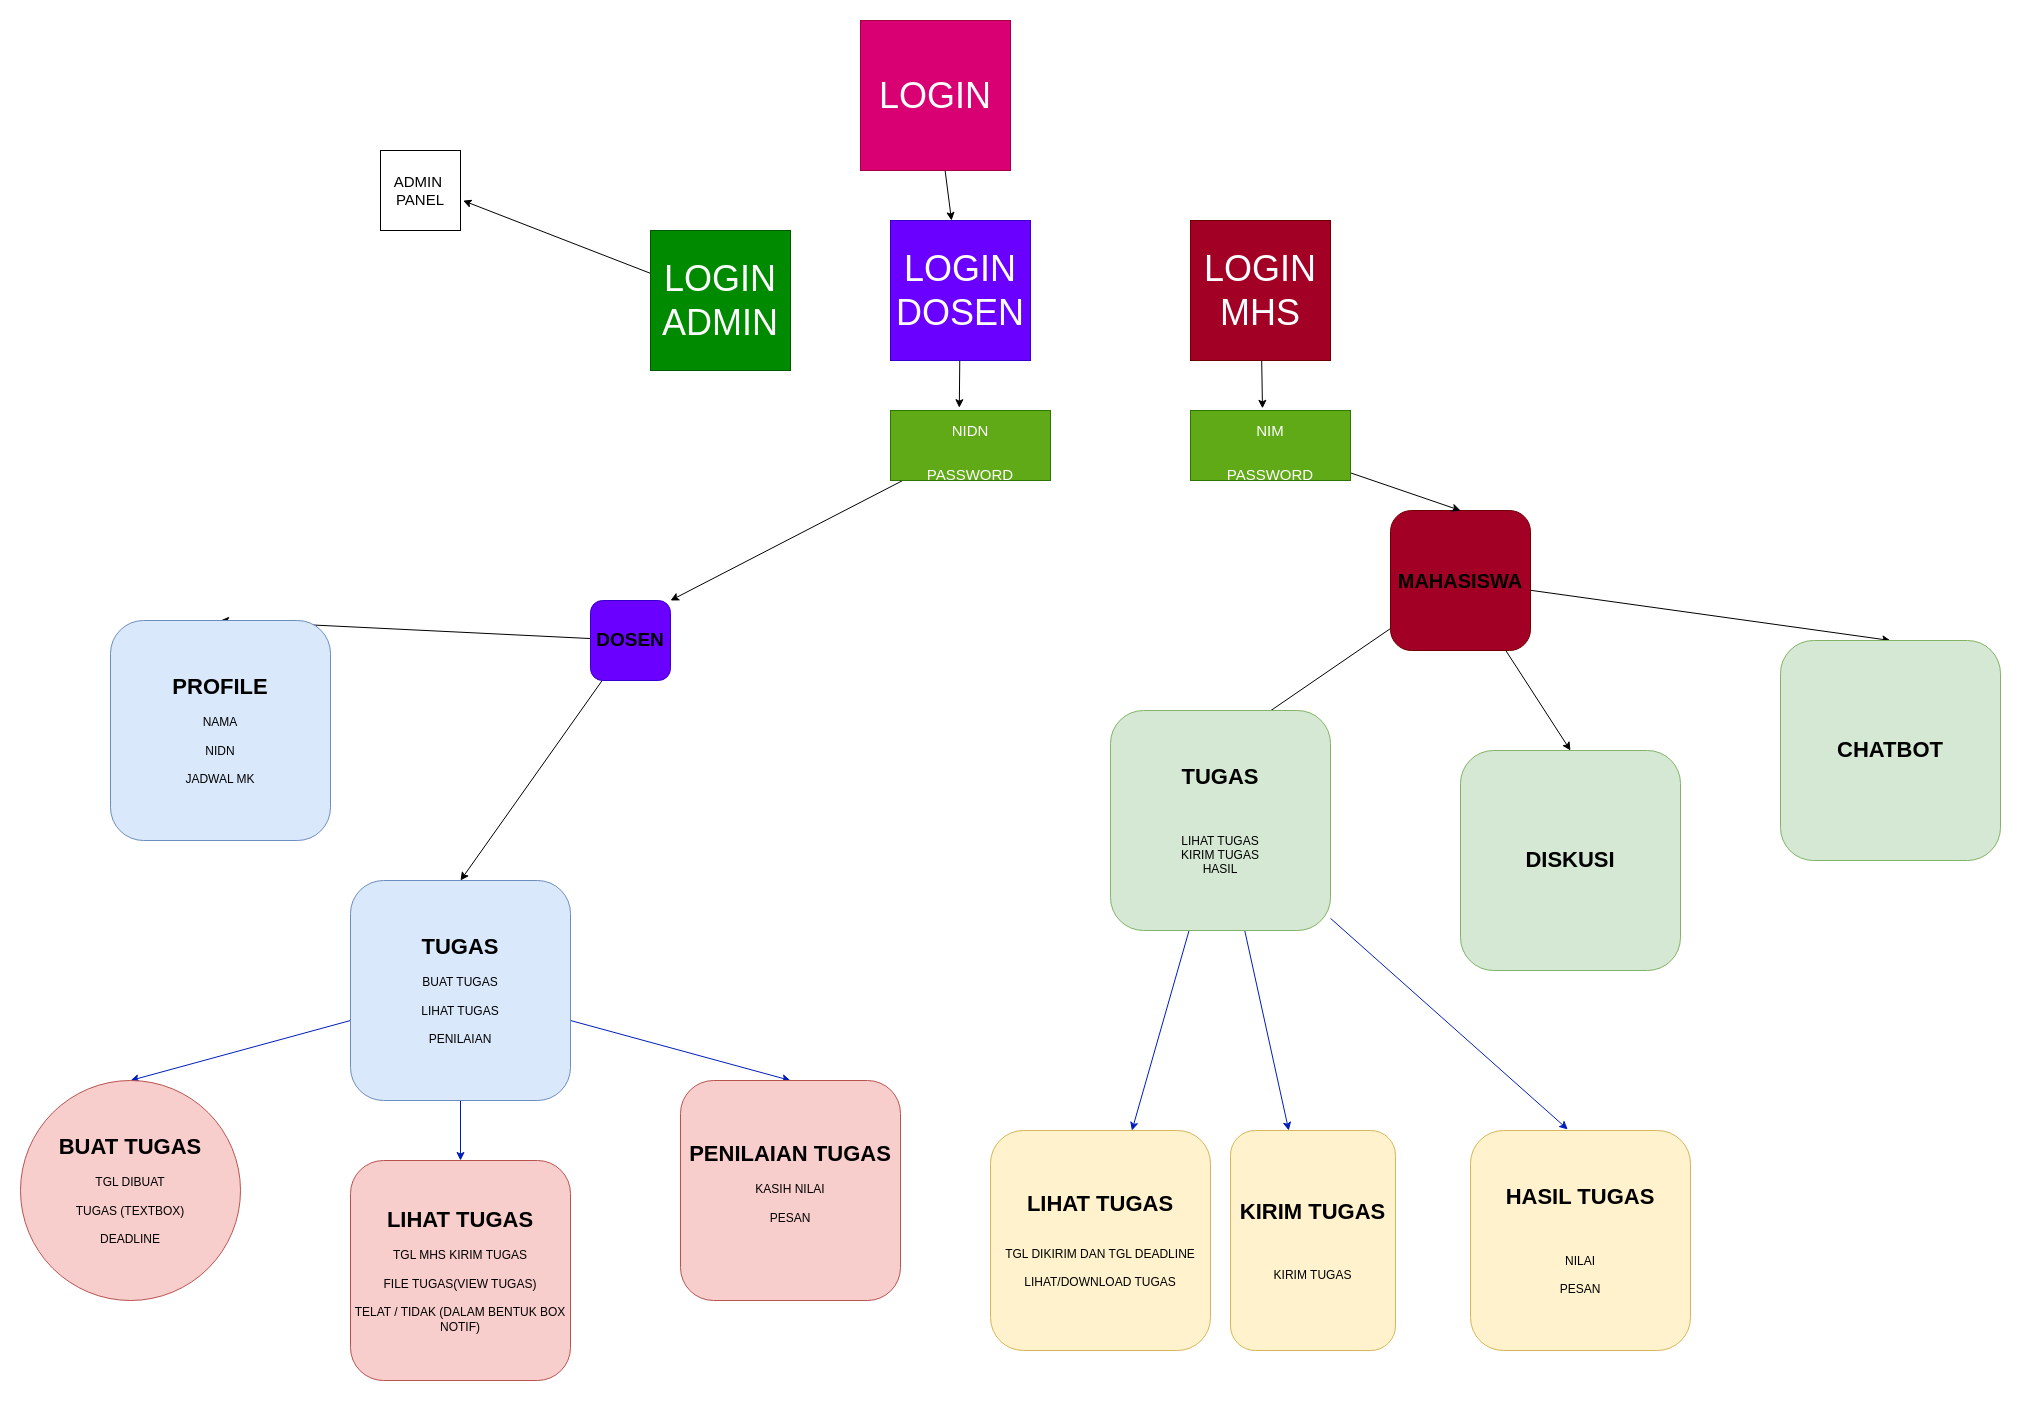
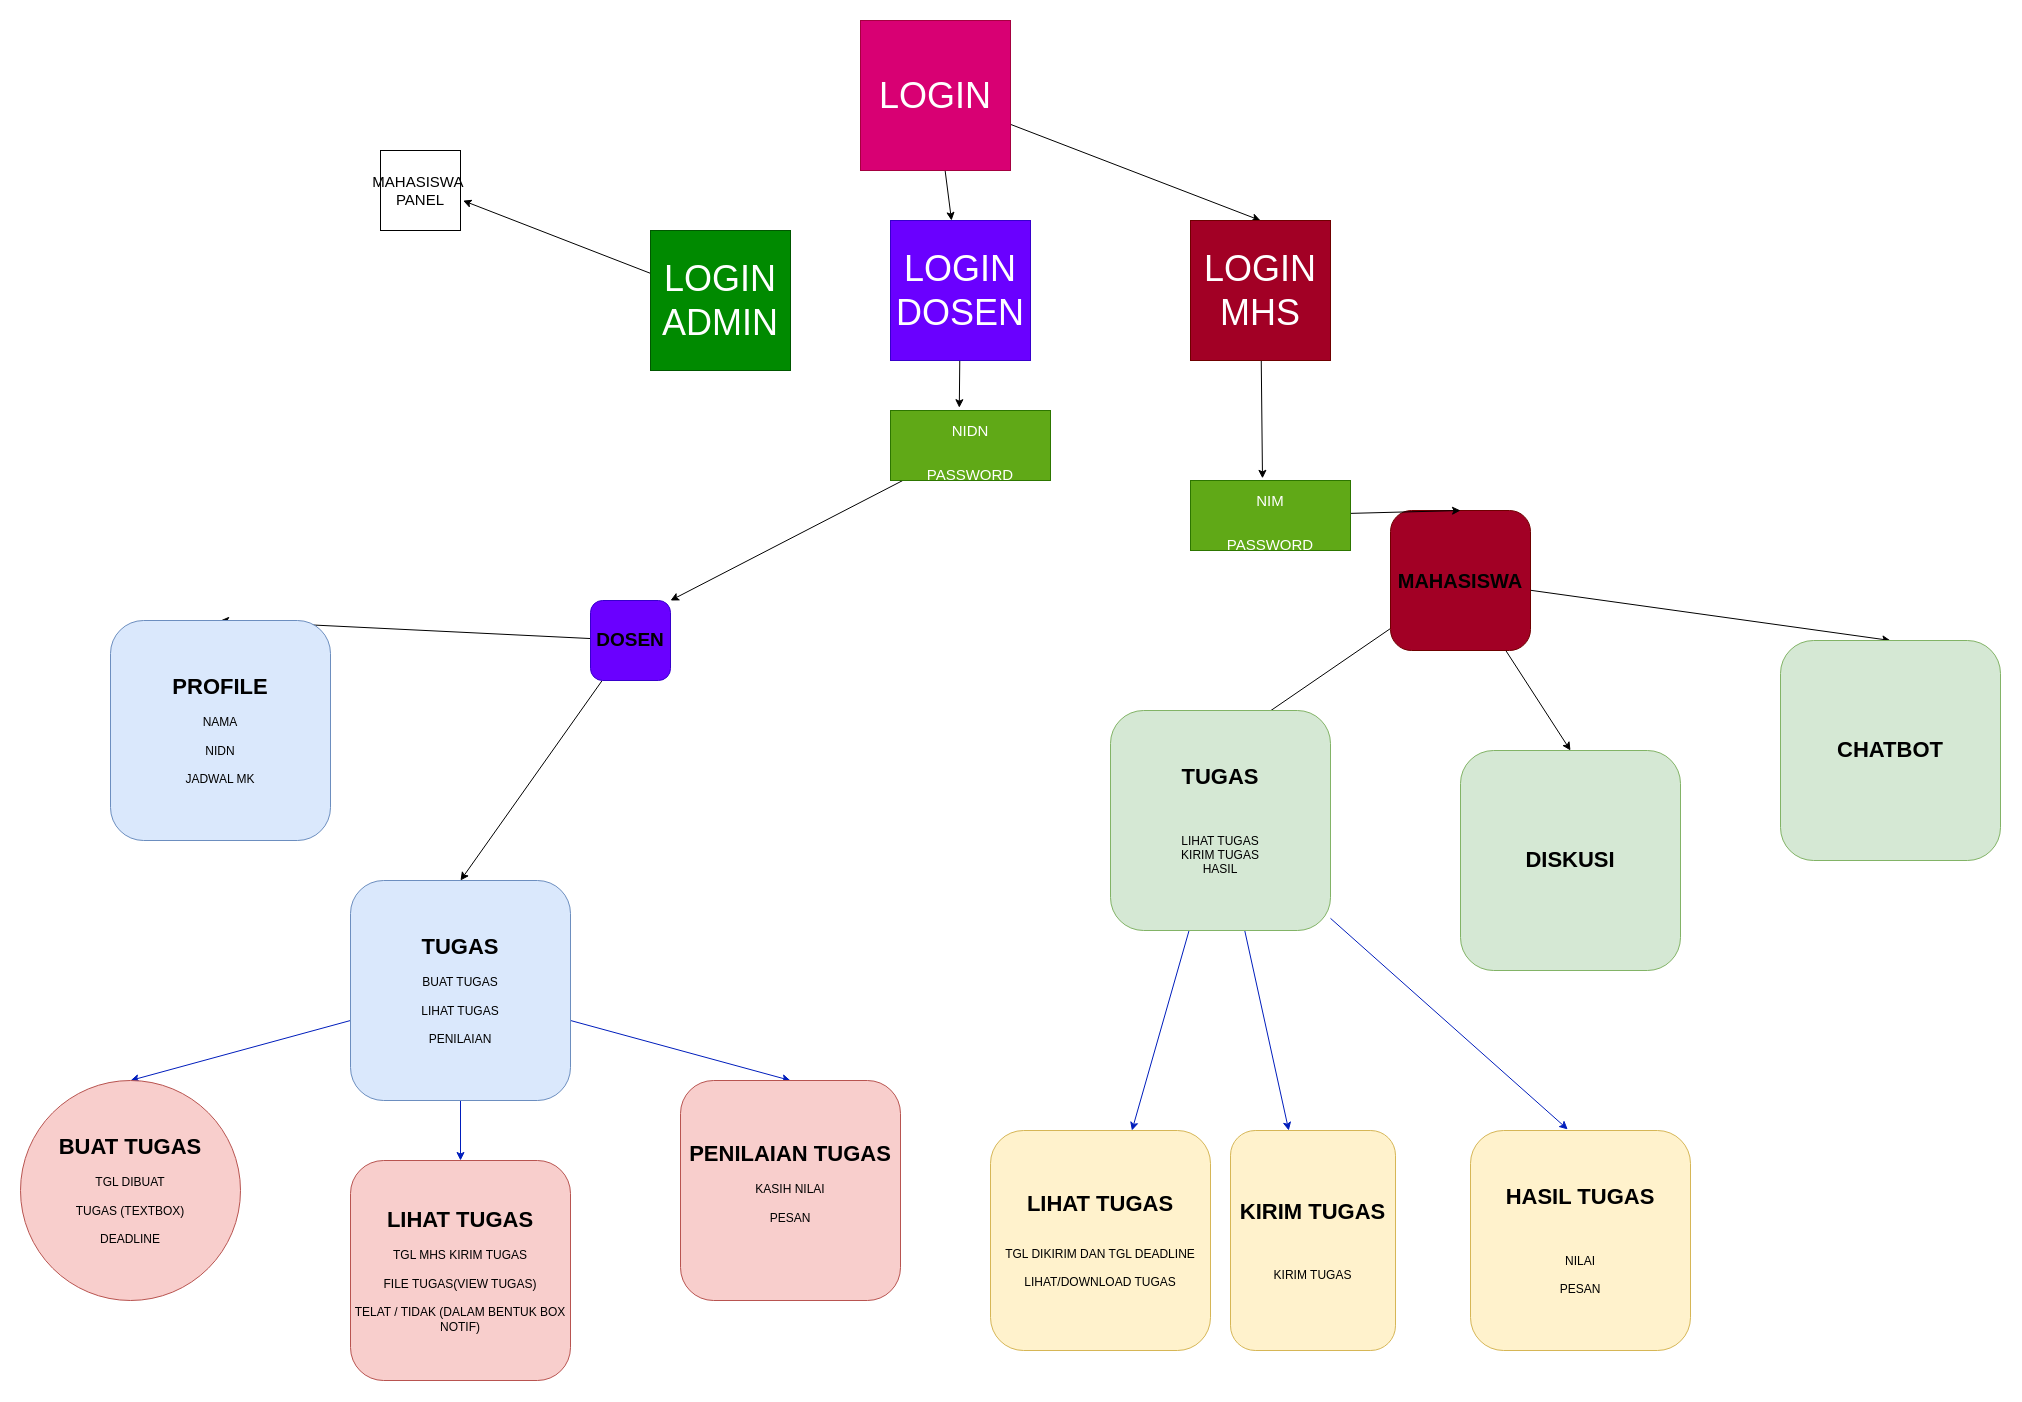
edge "LOGIN" -> "LOGIN MHS": added
node "ADMIN PANEL": label "ADMIN PANEL" -> "MAHASISWA PANEL"
node "NIM PASSWORD": moved (1271, 446) -> (1271, 516)
